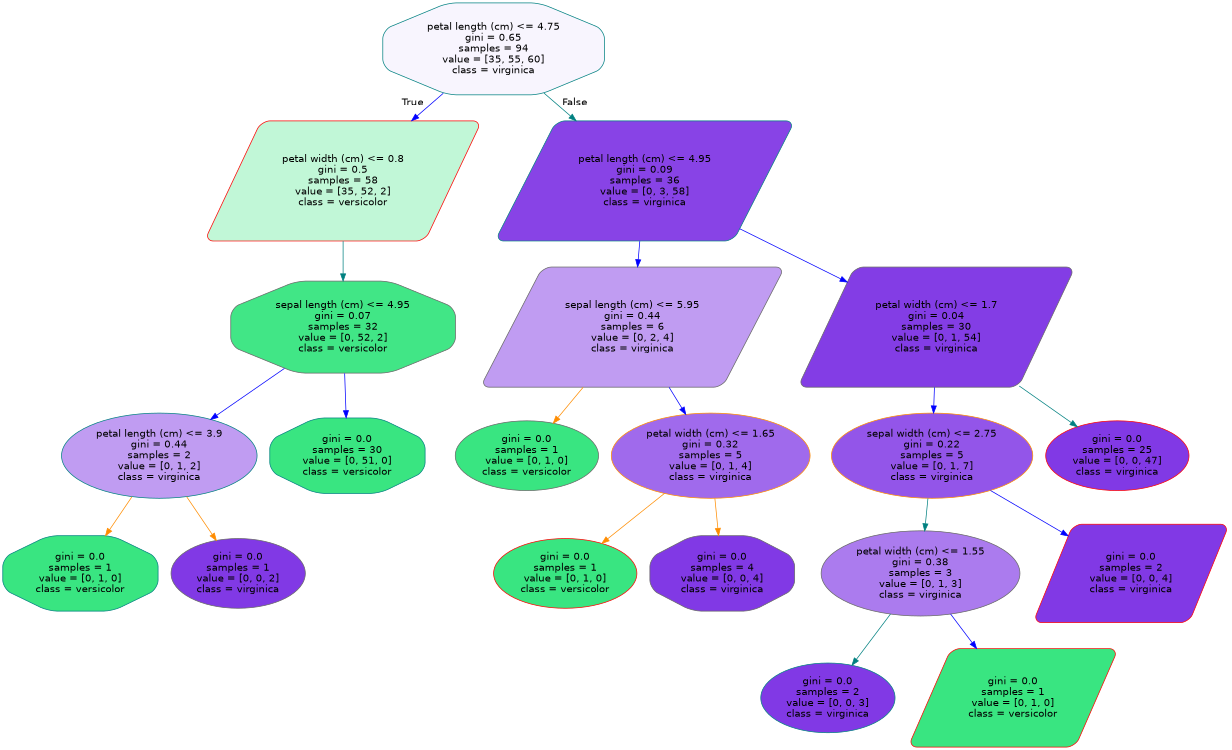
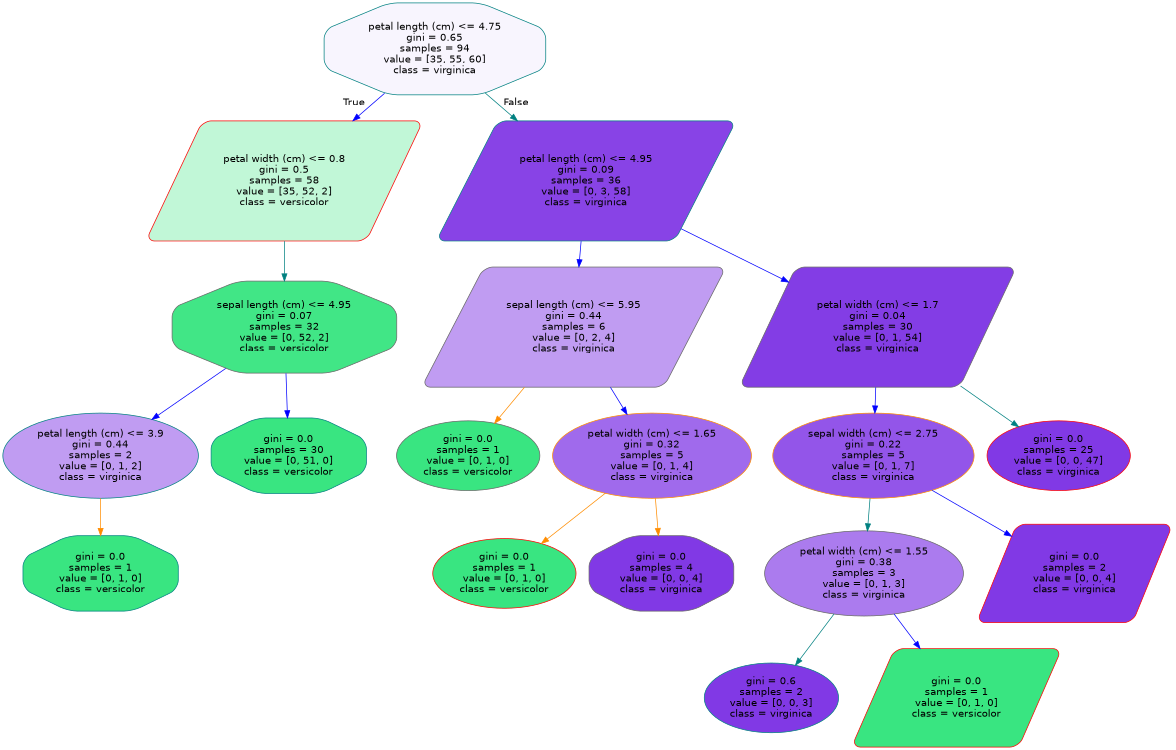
node "gini = 0.0 samples = 1 value = [0, 0, 2] class = virginica": removed
node "gini = 0.0 samples = 2 value = [0, 0, 3] class = virginica": label "gini = 0.0 samples = 2 value = [0, 0, 3] class = virginica" -> "gini = 0.6 samples = 2 value = [0, 0, 3] class = virginica"
